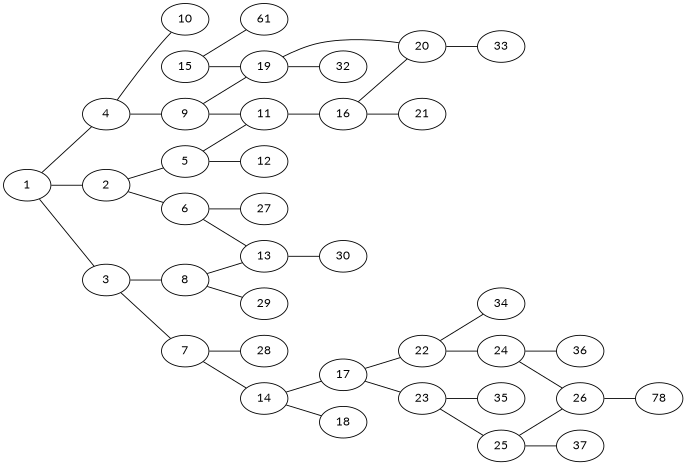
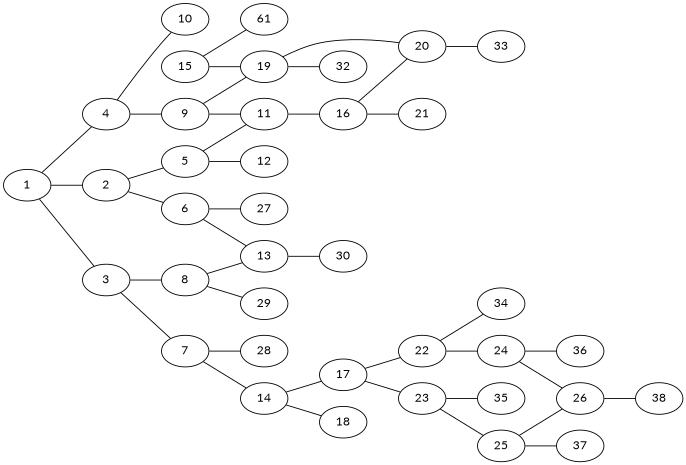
node "78": label "78" -> "38"
